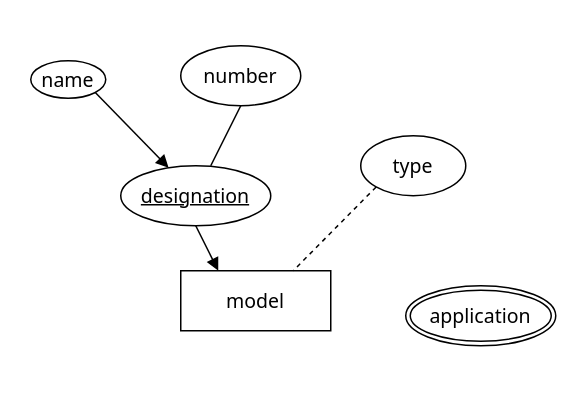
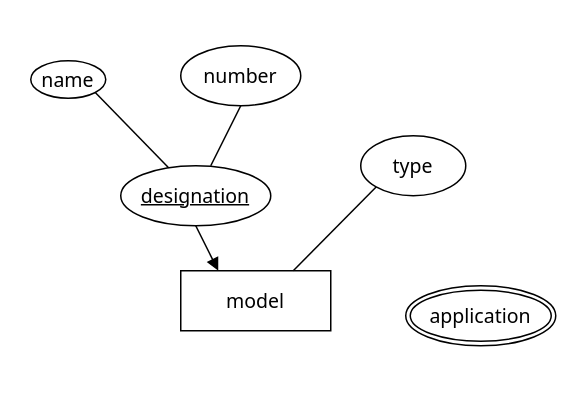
edge "name" -> "designation": arrowhead block -> none
edge "type" -- "model": style dashed -> solid
